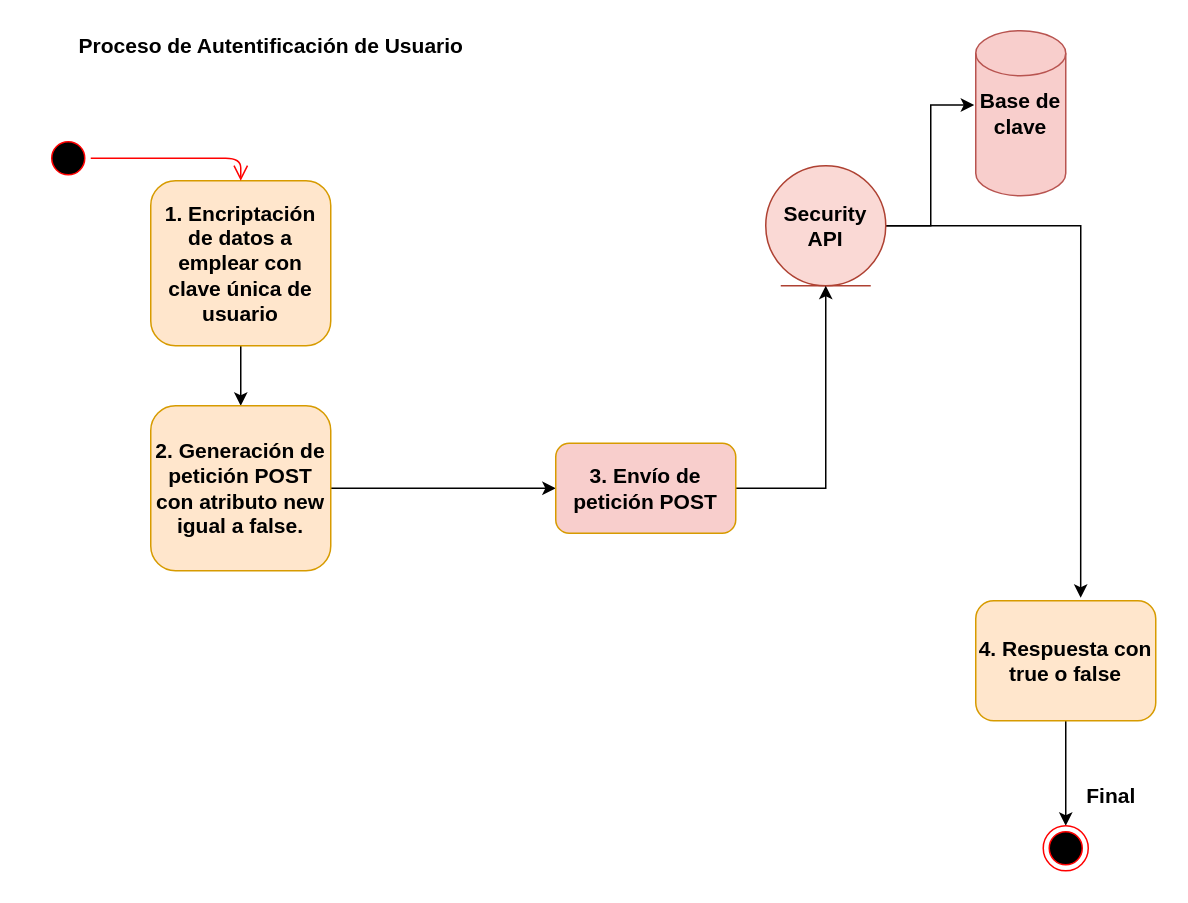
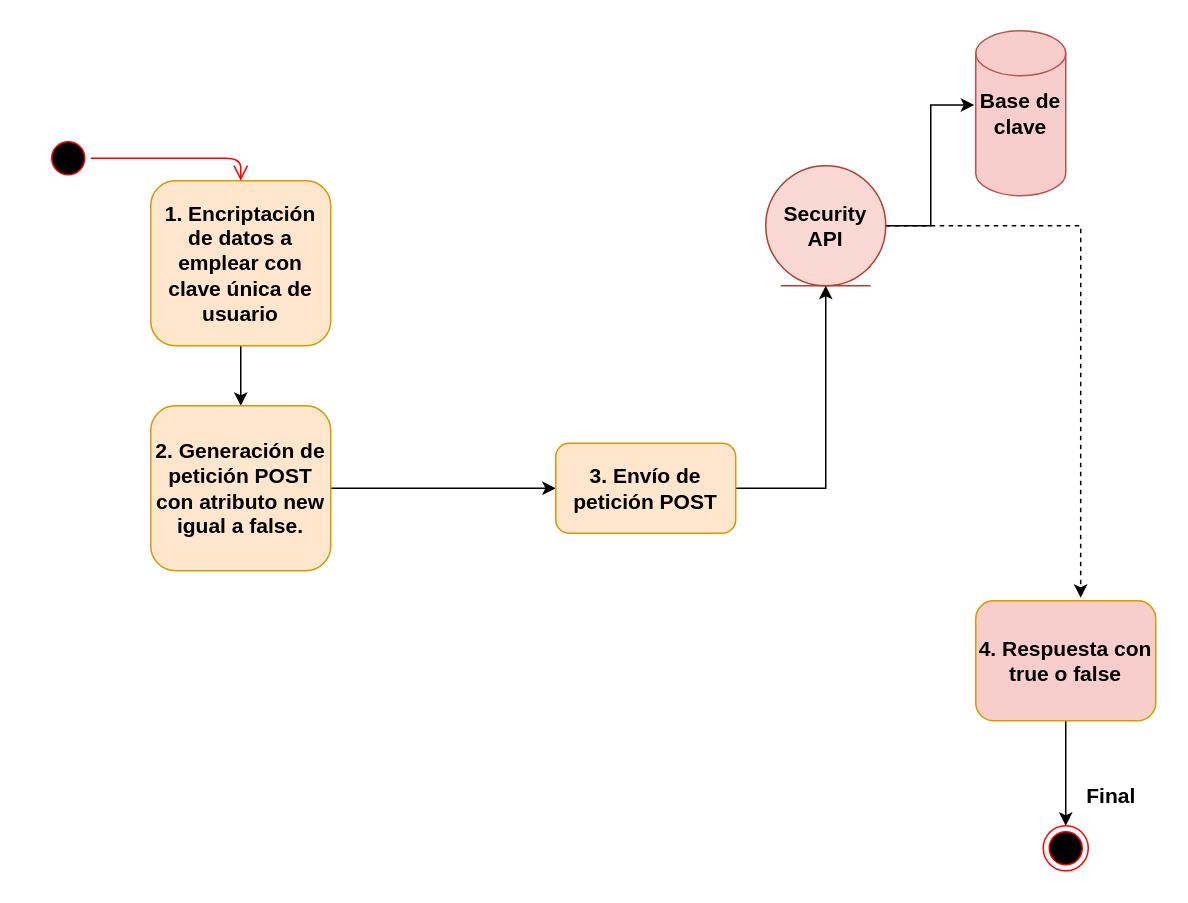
node "Proceso de Autentificación de Usuario": removed
edge "Security API" -> "4. Respuesta con true o false": style solid -> dashed
node "3. Envío de petición POST": fillcolor #f8cecc -> #ffe6cc
node "4. Respuesta con true o false": fillcolor #ffe6cc -> #f8cecc
